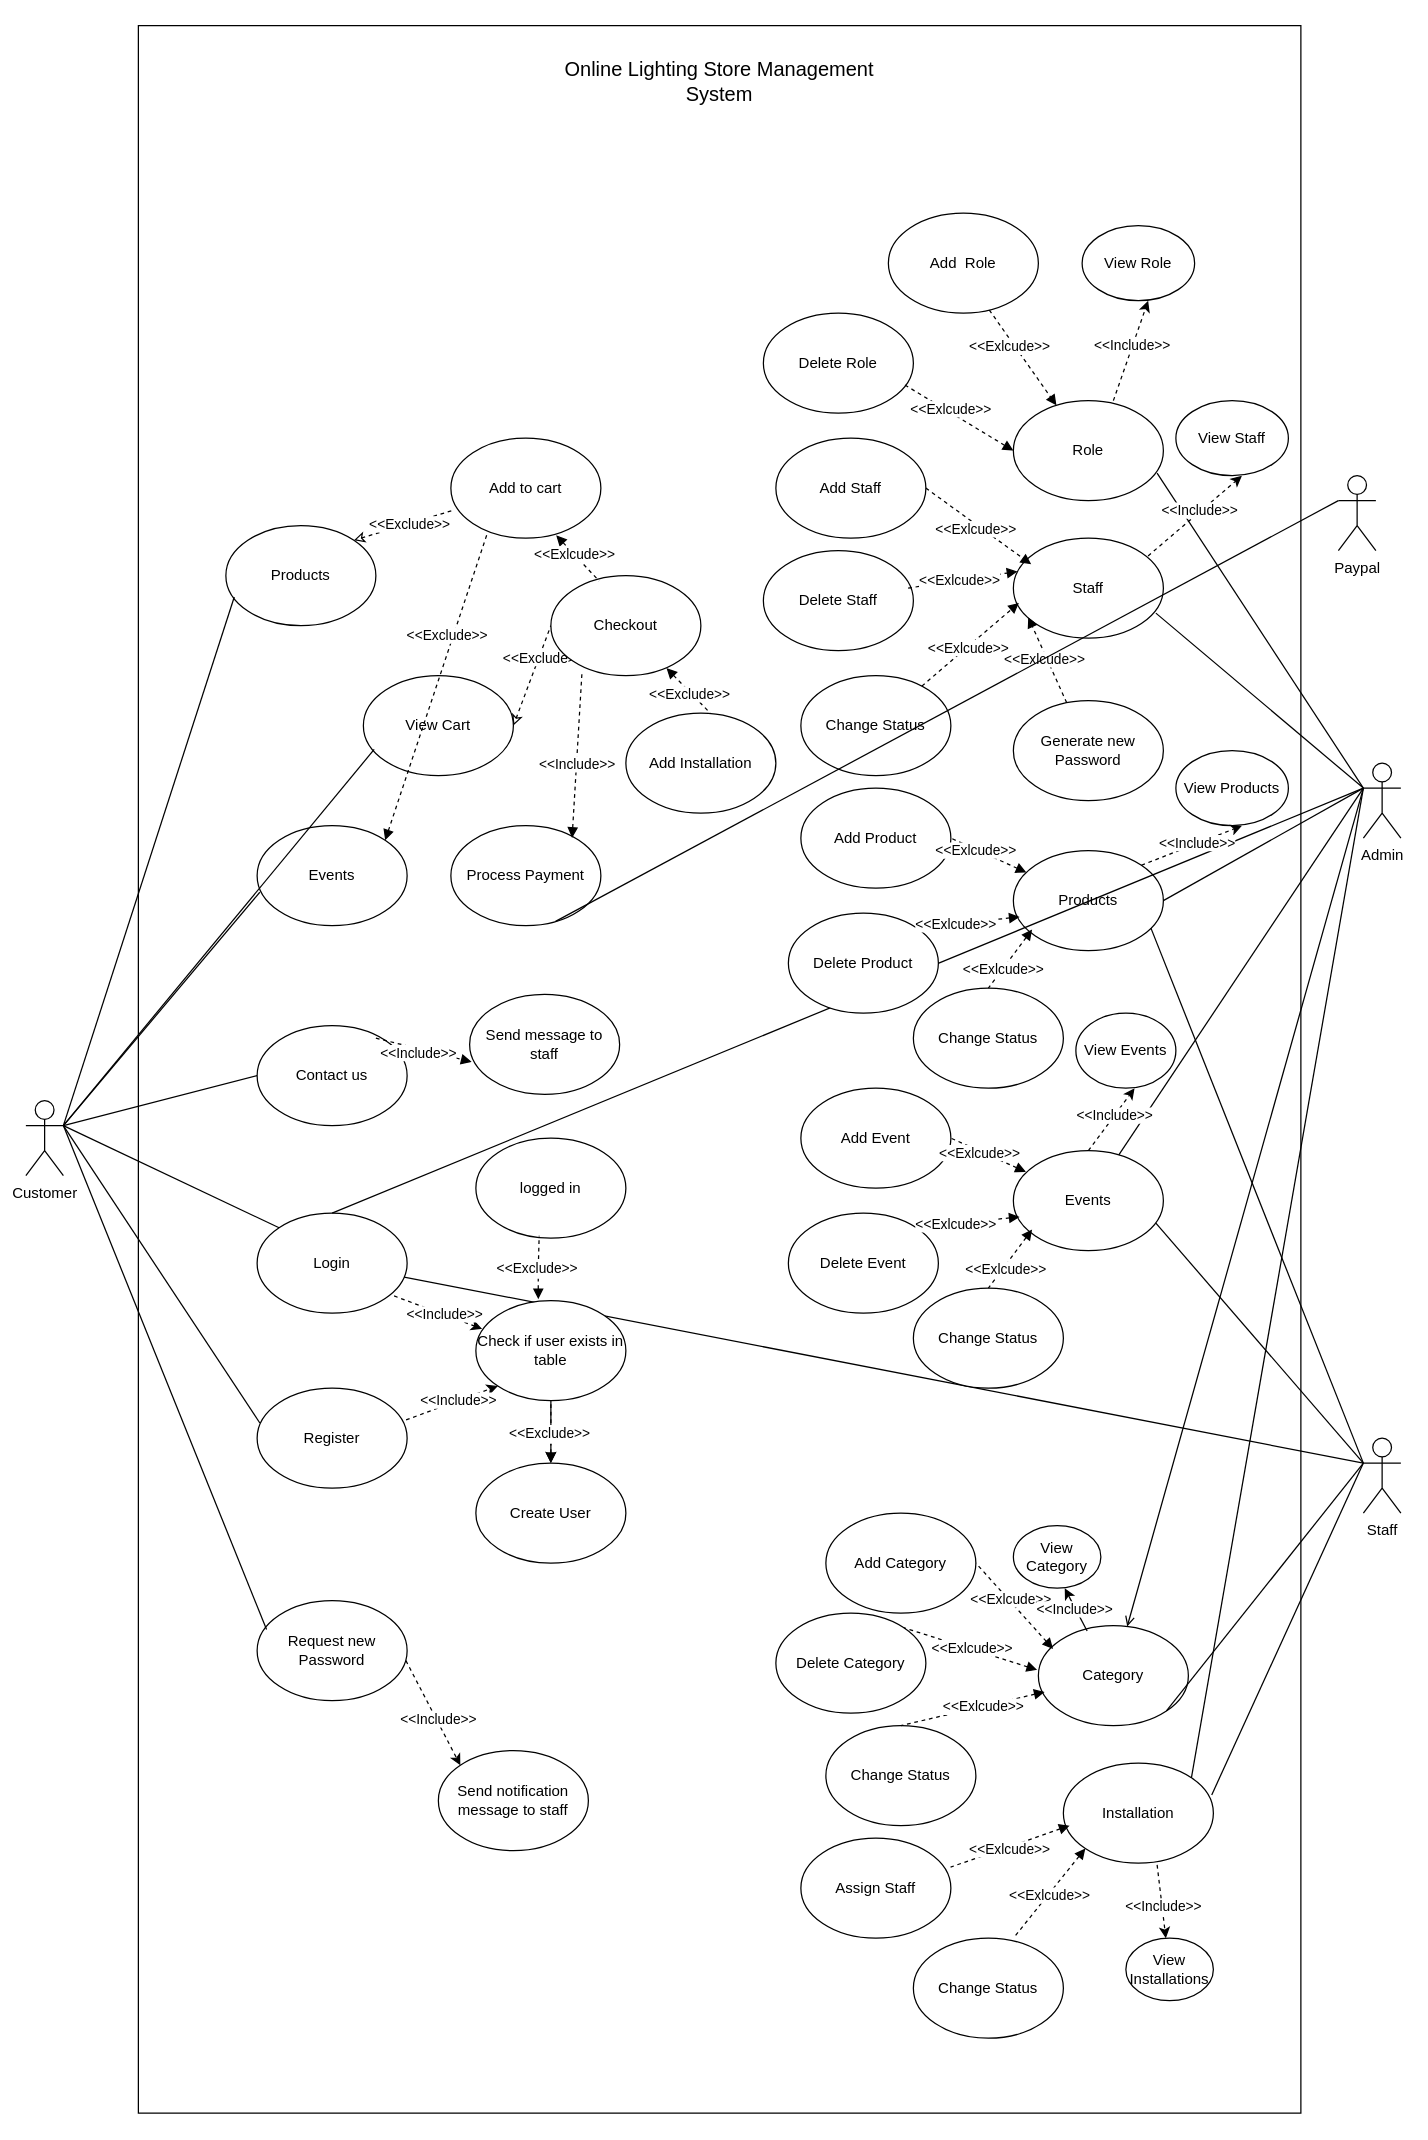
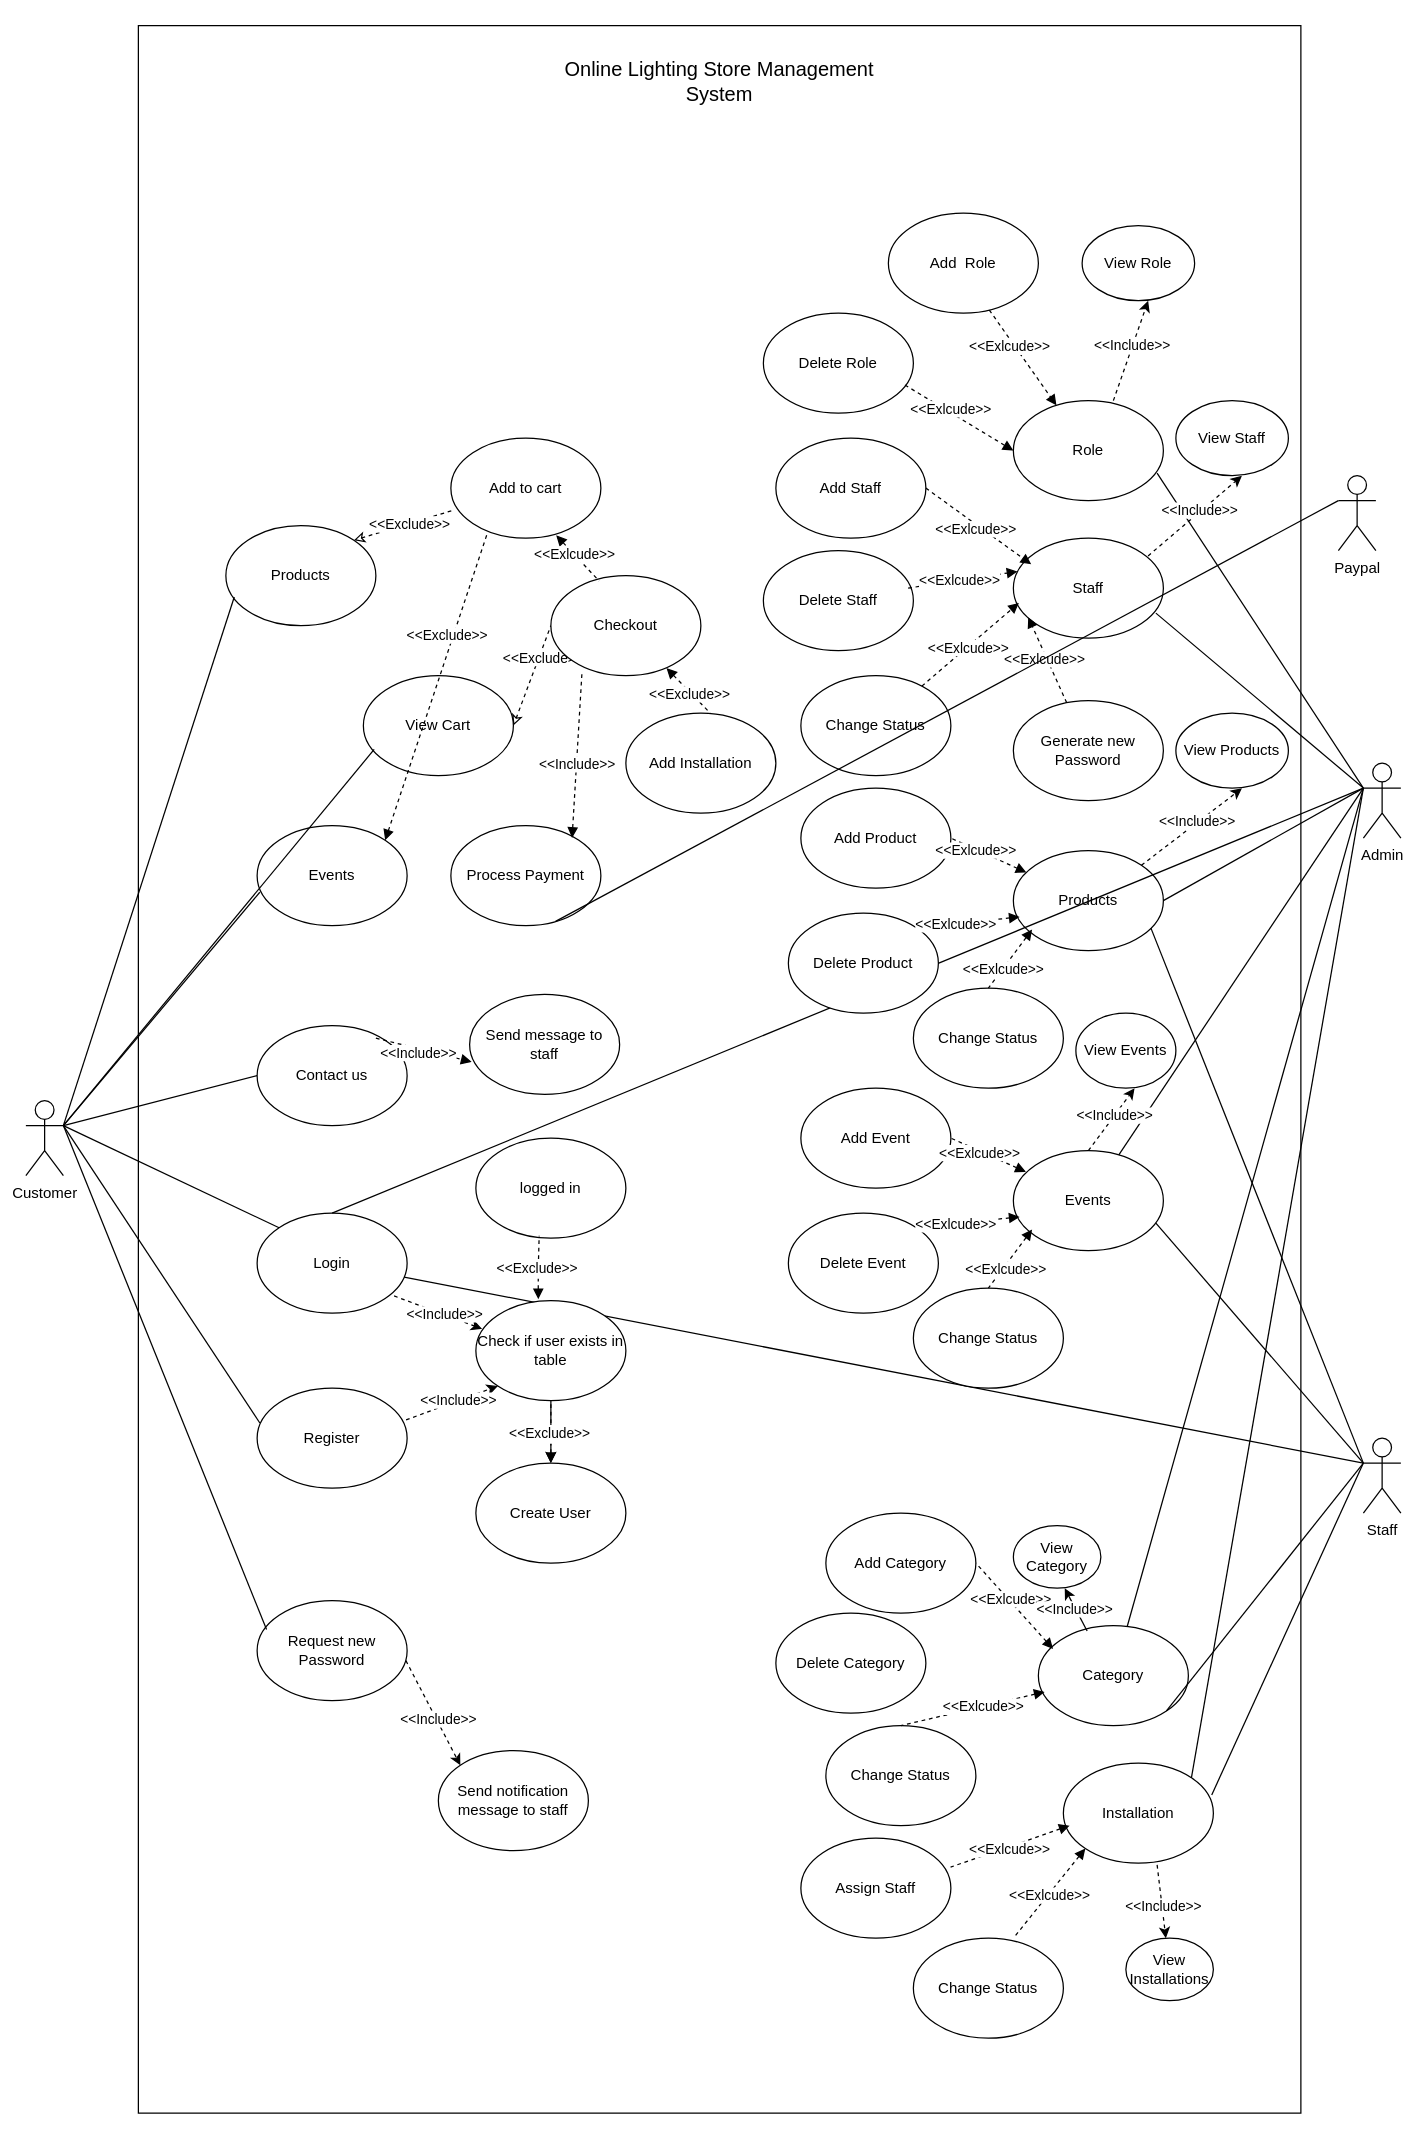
node "View Products": moved (1232, 788) -> (1232, 751)
edge "Admin" -> "Category": arrowhead open -> none
edge "Delete Category" -> "Category": removed, label "<<Exlcude>>"
